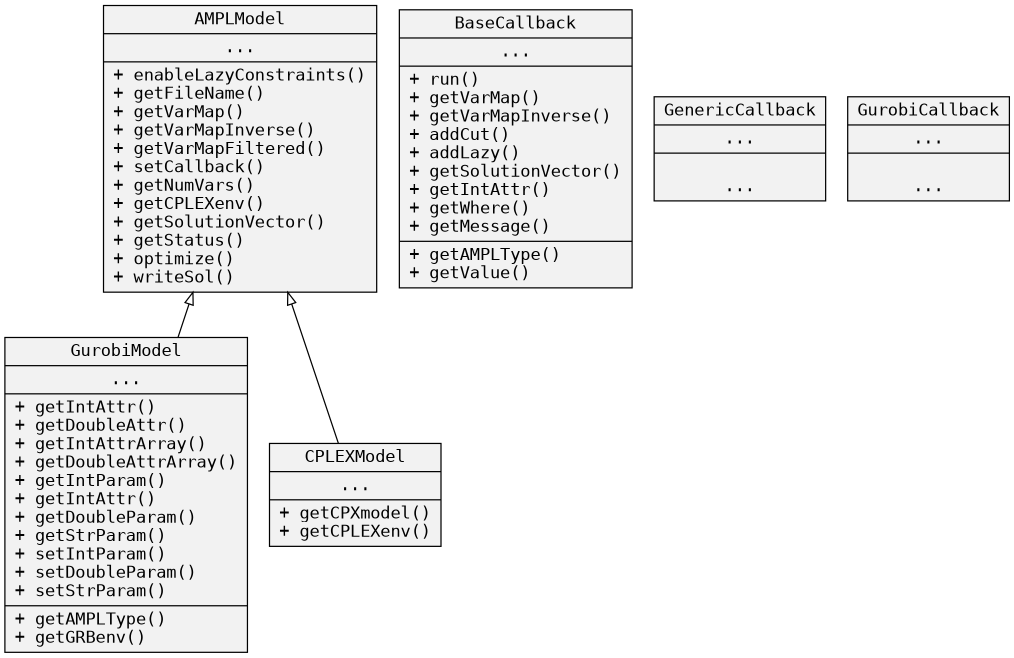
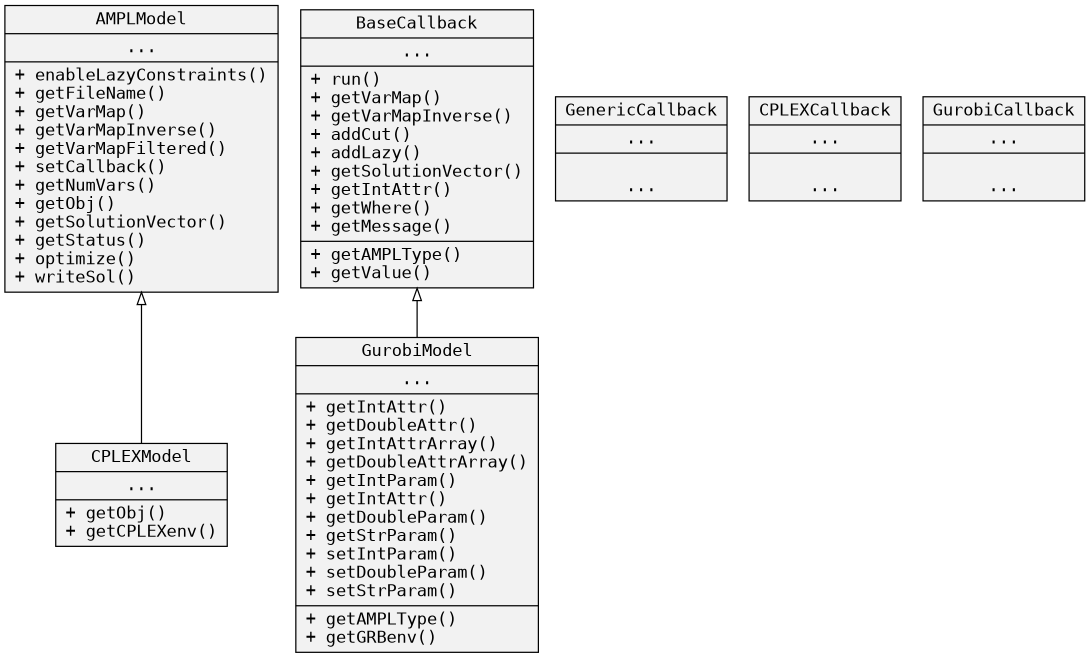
node "CPLEXCallback": added
node "AMPLModel": text "+ getCPLEXenv()" -> "+ getObj()"
edge "GurobiModel" -> "AMPLModel": now "GurobiModel" -> "BaseCallback"
node "CPLEXModel": text "+ getCPXmodel()" -> "+ getObj()"
